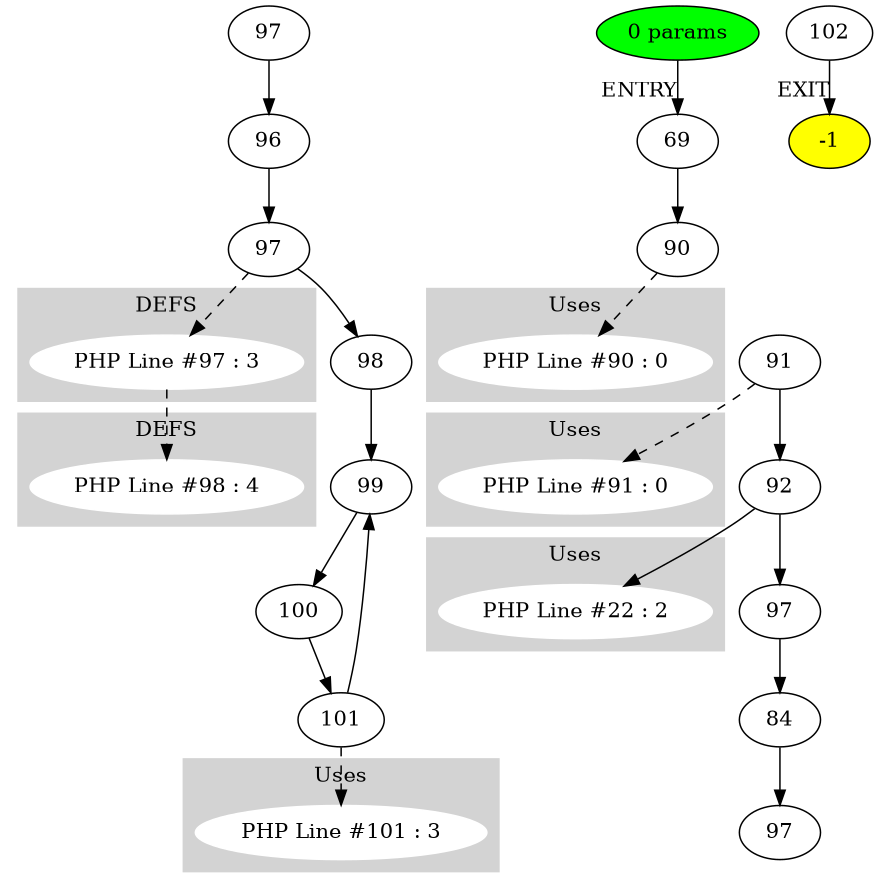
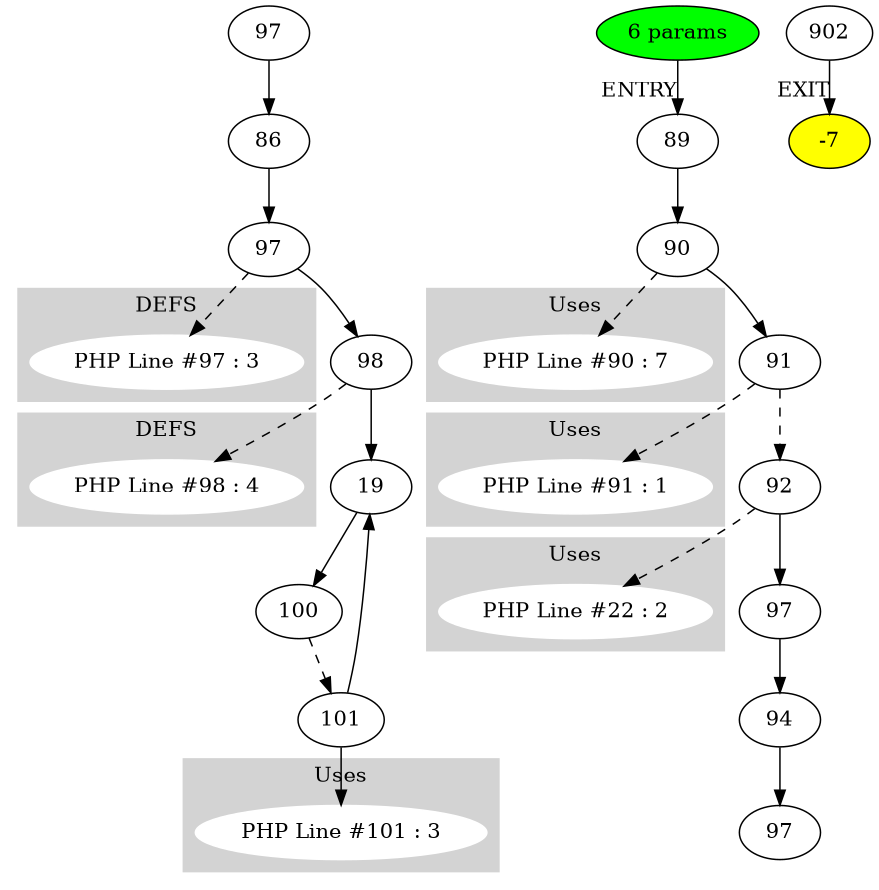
node "0 params": label "0 params" -> "6 params"
node "102": label "102" -> "902"
node "96": label "96" -> "86"
node "69": label "69" -> "89"
node "-1": label "-1" -> "-7"
edge "90" -> "91": added
node "PHP Line #90 : 0": label "PHP Line #90 : 0" -> "PHP Line #90 : 7"
edge "91" -> "92": style solid -> dashed
edge "PHP Line #97 : 3" -> "PHP Line #98 : 4": now "98" -> "PHP Line #98 : 4"
node "99": label "99" -> "19"
node "PHP Line #91 : 0": label "PHP Line #91 : 0" -> "PHP Line #91 : 1"
edge "92" -> "PHP Line #22 : 2": style solid -> dashed
edge "100" -> "101": style solid -> dashed
node "84": label "84" -> "94"
edge "101" -> "PHP Line #101 : 3": style dashed -> solid
